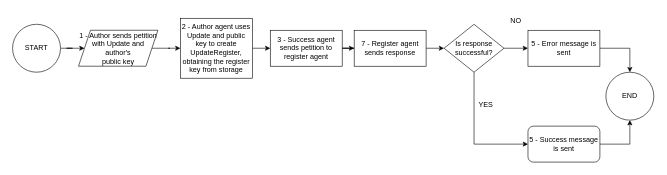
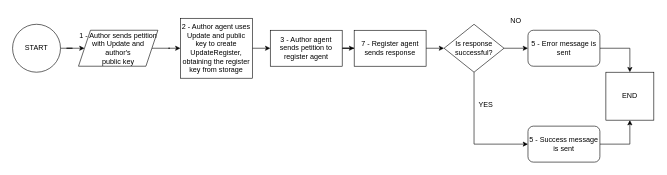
node "3 - Success agent sends petition to register agent": label "3 - Success agent sends petition to register agent" -> "3 - Author agent sends petition to register agent"
node "5 - Error message is sent": shape rectangle -> rounded rectangle
node "END": shape ellipse -> rectangle
